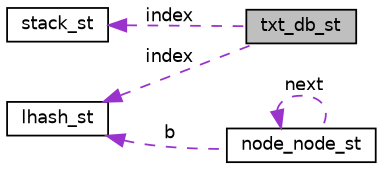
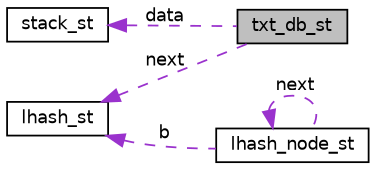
edge "txt_db_st" -> "stack_st": label " index" -> " data"
edge "txt_db_st" -> "lhash_st": label " index" -> " next"
node "node_node_st": label "node_node_st" -> "lhash_node_st"
